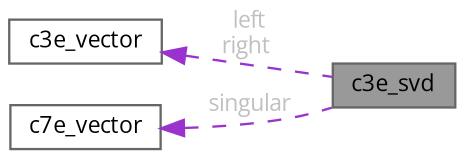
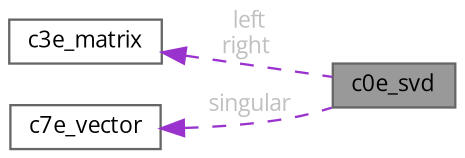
node "c3e_vector": label "c3e_vector" -> "c3e_matrix"
node "c3e_svd": label "c3e_svd" -> "c0e_svd"
